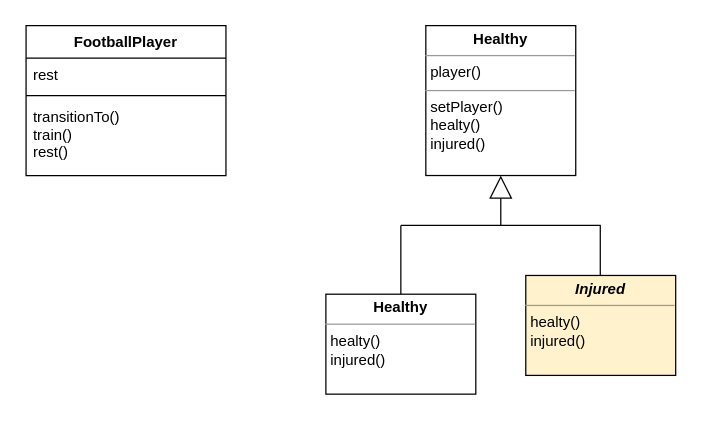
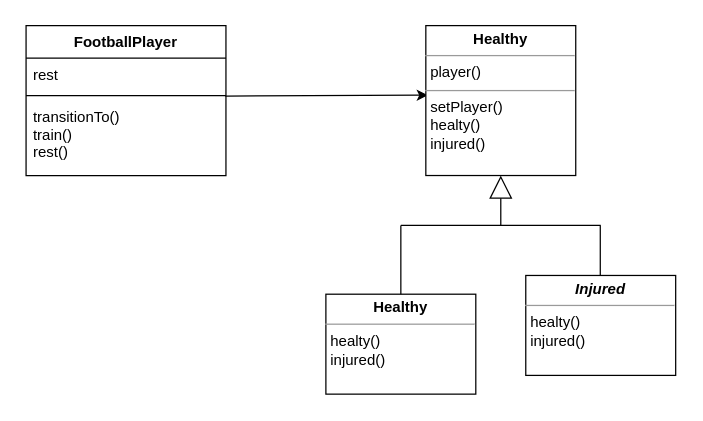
edge "transitionTo() train() rest()" -> "Healthy player() setPlayer() healty() injured()": added
node "Injured healty() injured()": fillcolor #fff2cc -> #ffffff
